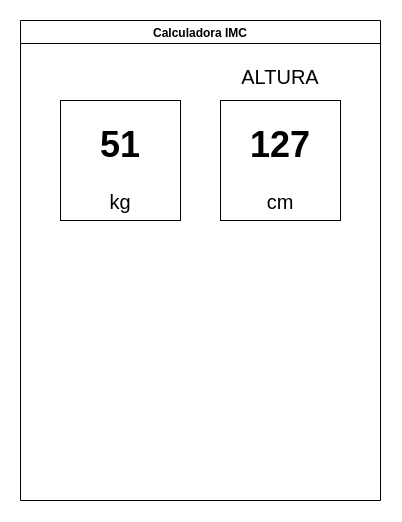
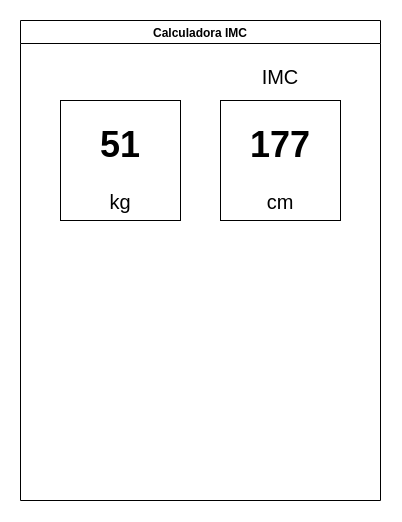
node "ALTURA": label "ALTURA" -> "IMC"
node "127": label "127" -> "177"
